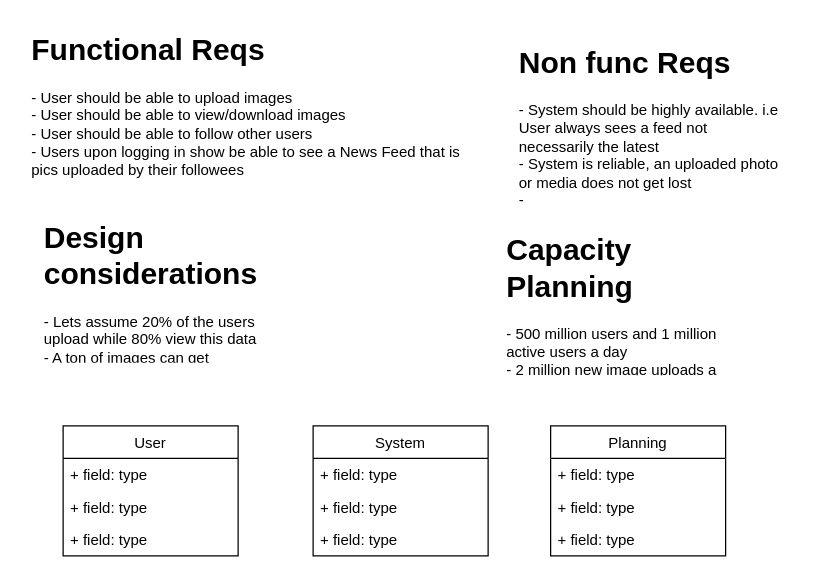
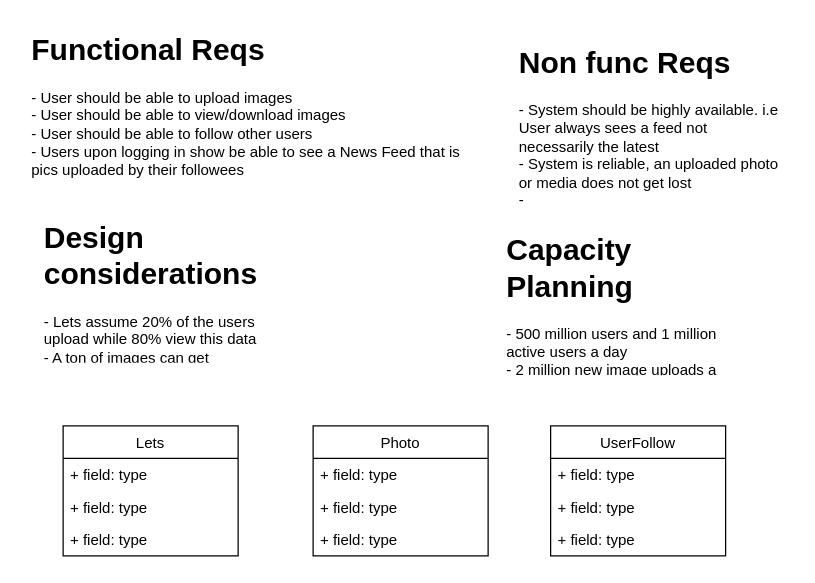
node "User": label "User" -> "Lets"
node "System": label "System" -> "Photo"
node "Planning": label "Planning" -> "UserFollow"
